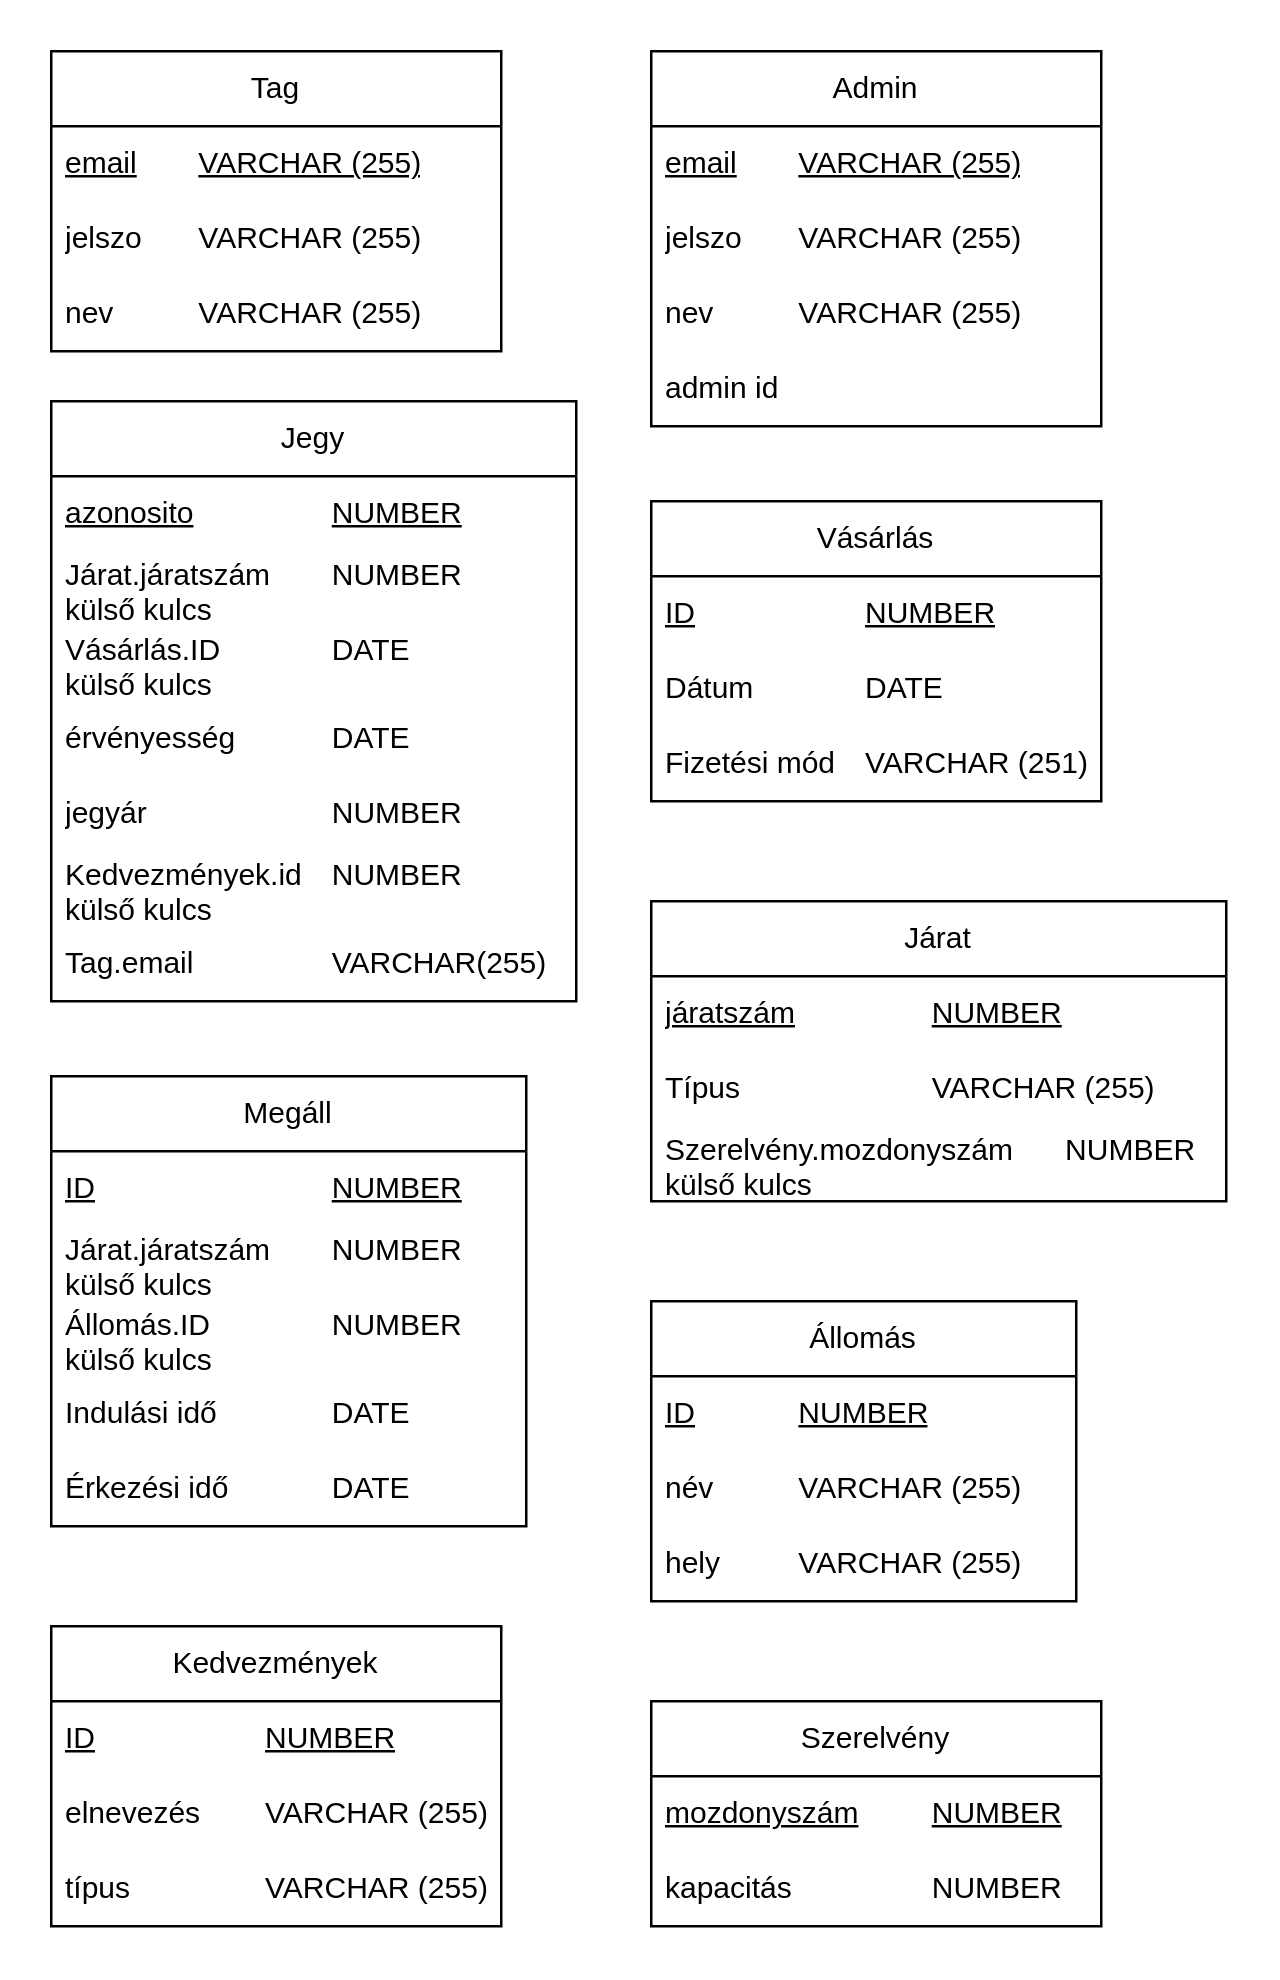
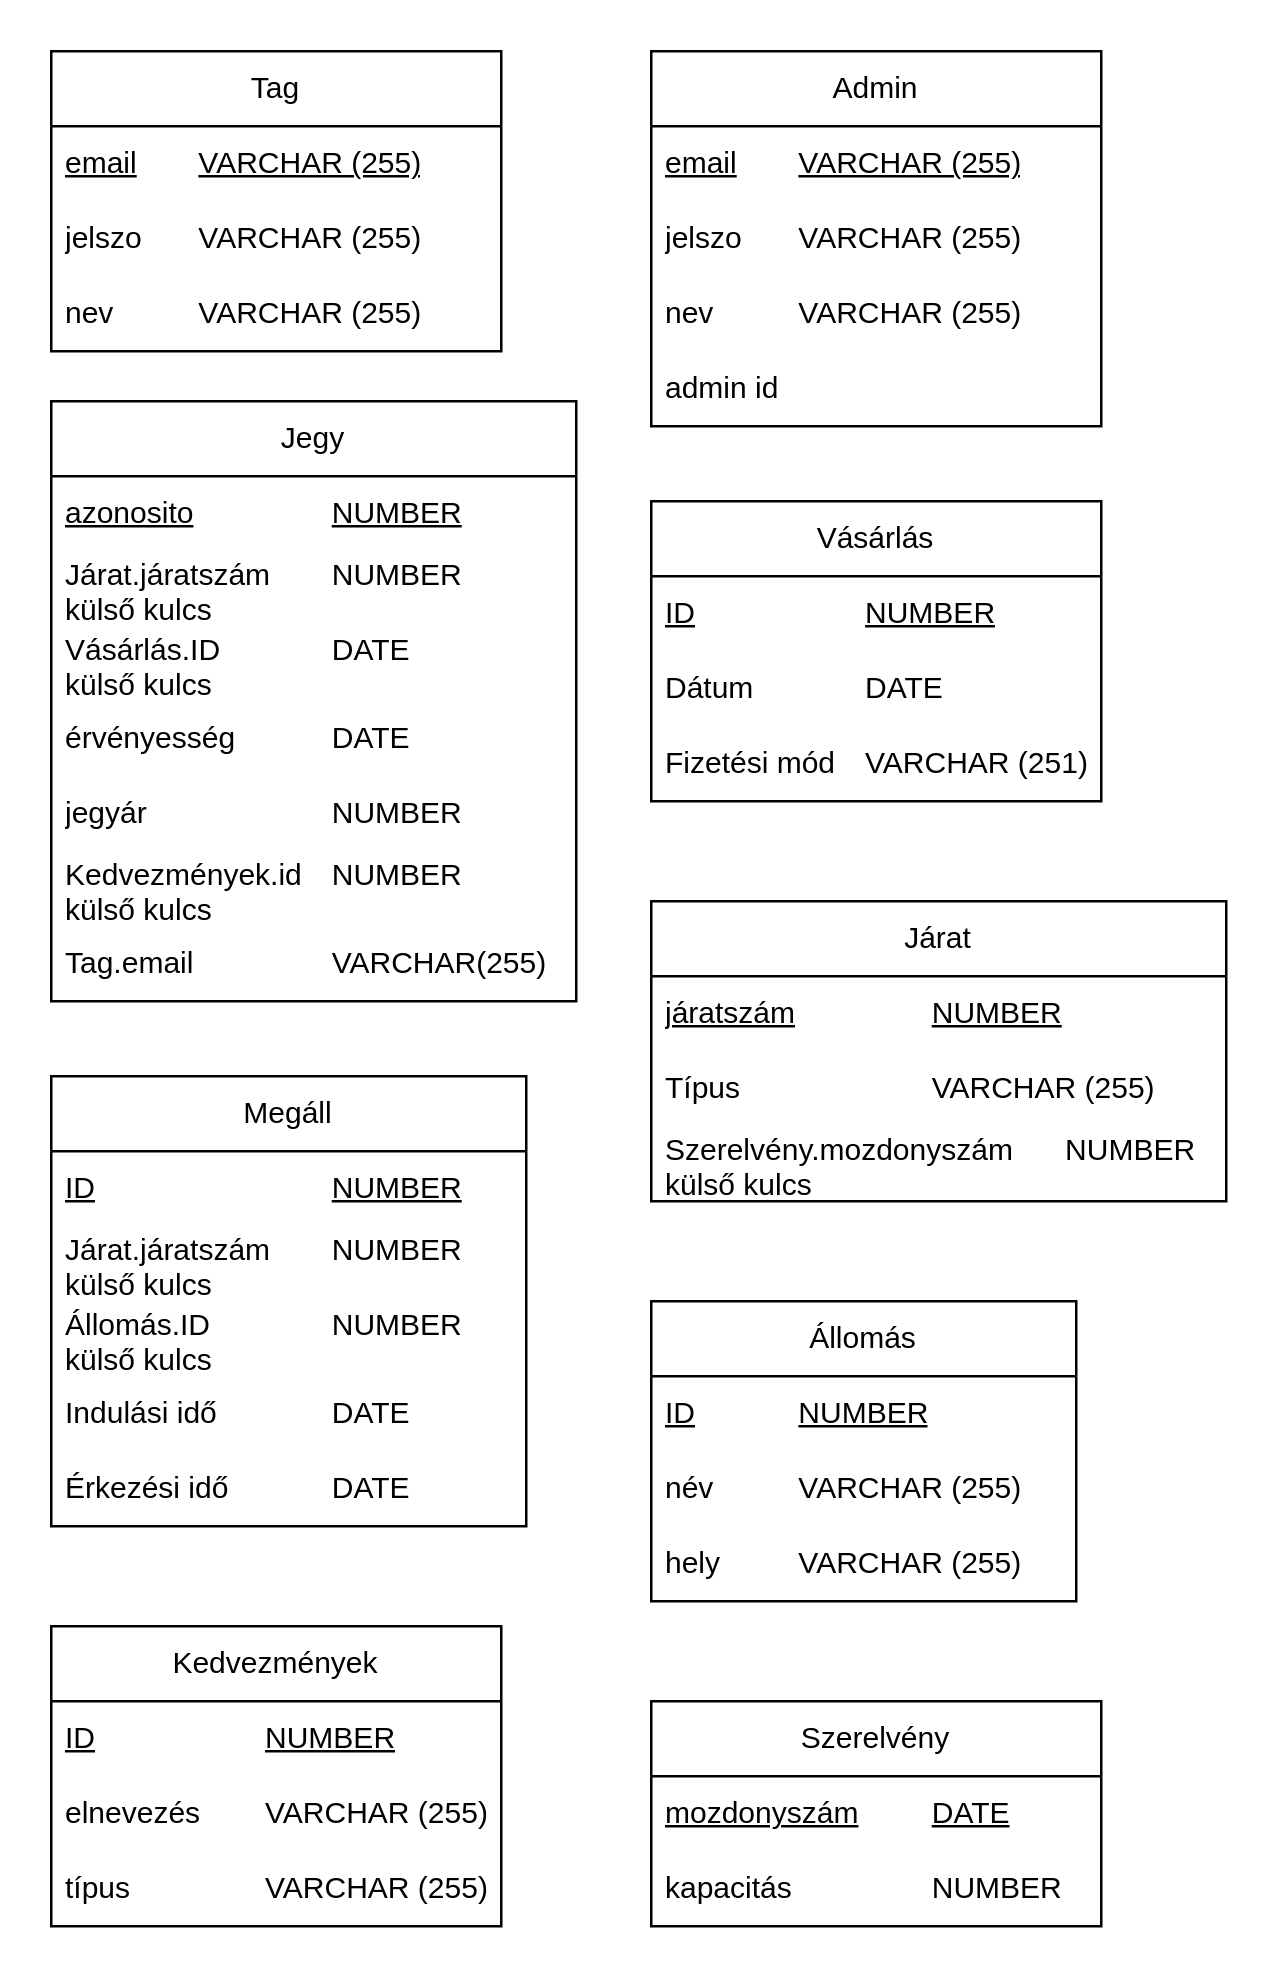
node "mozdonyszám NUMBER": label "mozdonyszám NUMBER" -> "mozdonyszám DATE"
